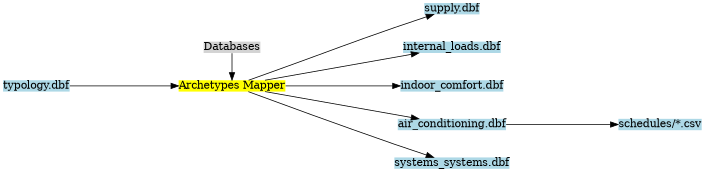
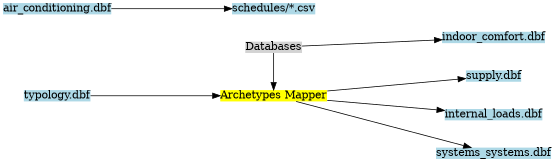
edge "Archetypes Mapper" -> "indoor_comfort.dbf": now "Databases" -> "indoor_comfort.dbf"
edge "Archetypes Mapper" -> "air_conditioning.dbf": removed
